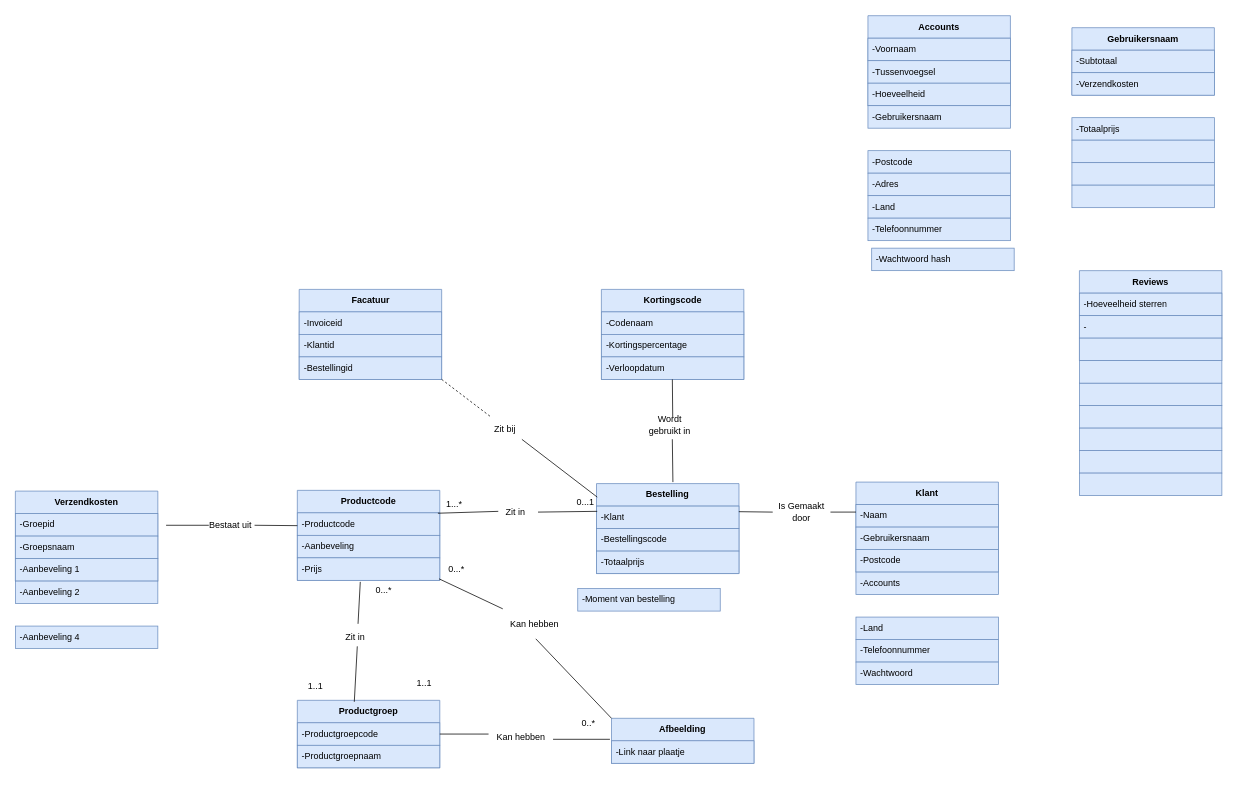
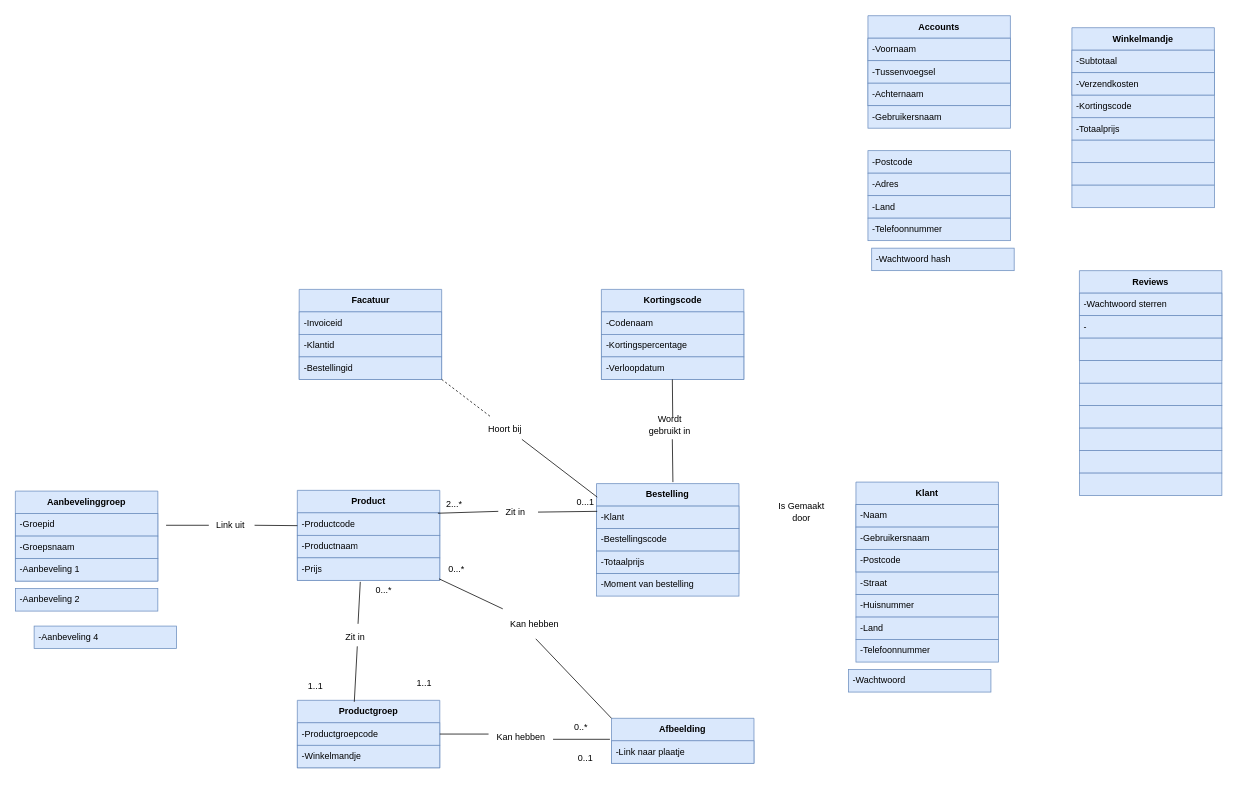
node "Gebruikersnaam": label "Gebruikersnaam" -> "Winkelmandje"
node "-Hoeveelheid": label "-Hoeveelheid" -> "-Achternaam"
node "-Kortingscode": added
node "-Hoeveelheid sterren": label "-Hoeveelheid sterren" -> "-Wachtwoord sterren"
node "Zit bij": label "Zit bij" -> "Hoort bij"
node "Productcode": label "Productcode" -> "Product"
node "Verzendkosten": label "Verzendkosten" -> "Aanbevelinggroep"
node "1...*": label "1...*" -> "2...*"
edge "Is Gemaakt door" -- "-Klant": removed
edge "Is Gemaakt door" -- "-Naam": removed
node "Bestaat uit": label "Bestaat uit" -> "Link uit"
node "-Aanbeveling": label "-Aanbeveling" -> "-Productnaam"
node "-Accounts": label "-Accounts" -> "-Straat"
node "-Aanbeveling 2": moved (87, 592) -> (87, 600)
node "-Moment van bestelling": moved (649, 600) -> (668, 585)
node "-Huisnummer": added
node "-Aanbeveling 4": moved (87, 637) -> (105, 637)
node "-Wachtwoord": moved (927, 673) -> (920, 681)
node "0..*": moved (588, 723) -> (581, 727)
node "-Productgroepnaam": label "-Productgroepnaam" -> "-Winkelmandje"
node "0..1": added
